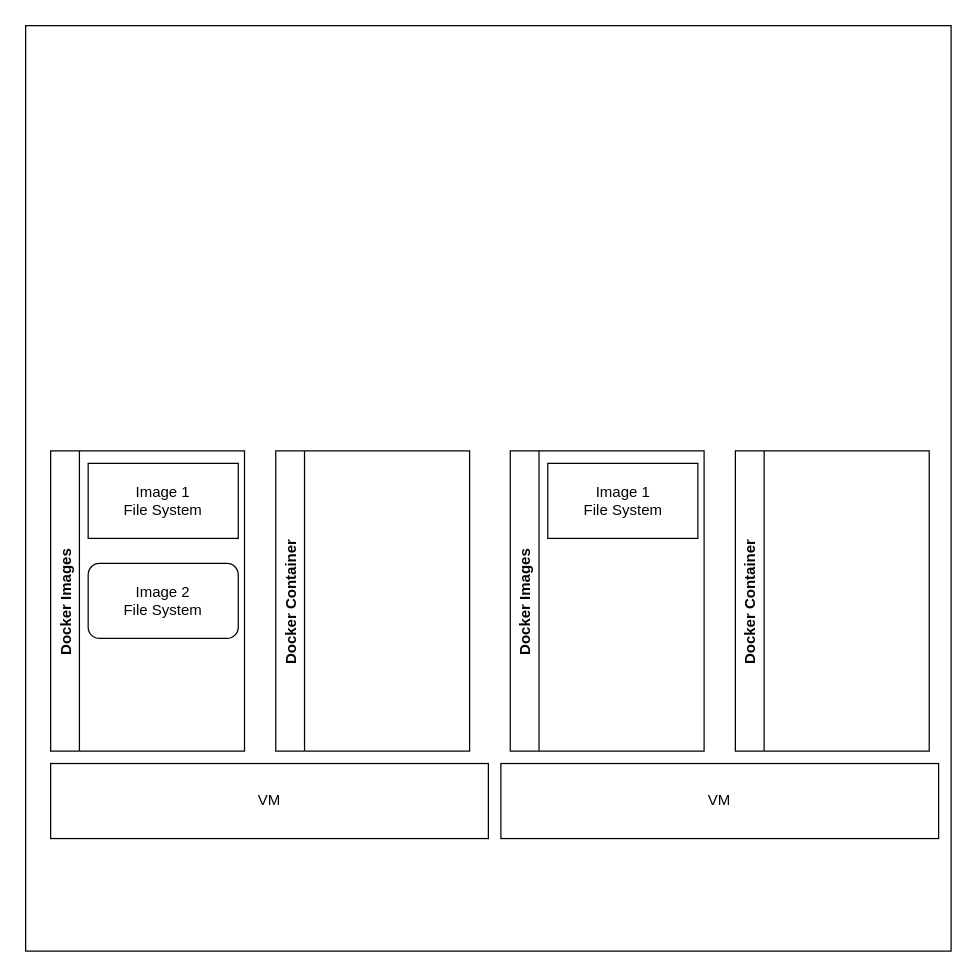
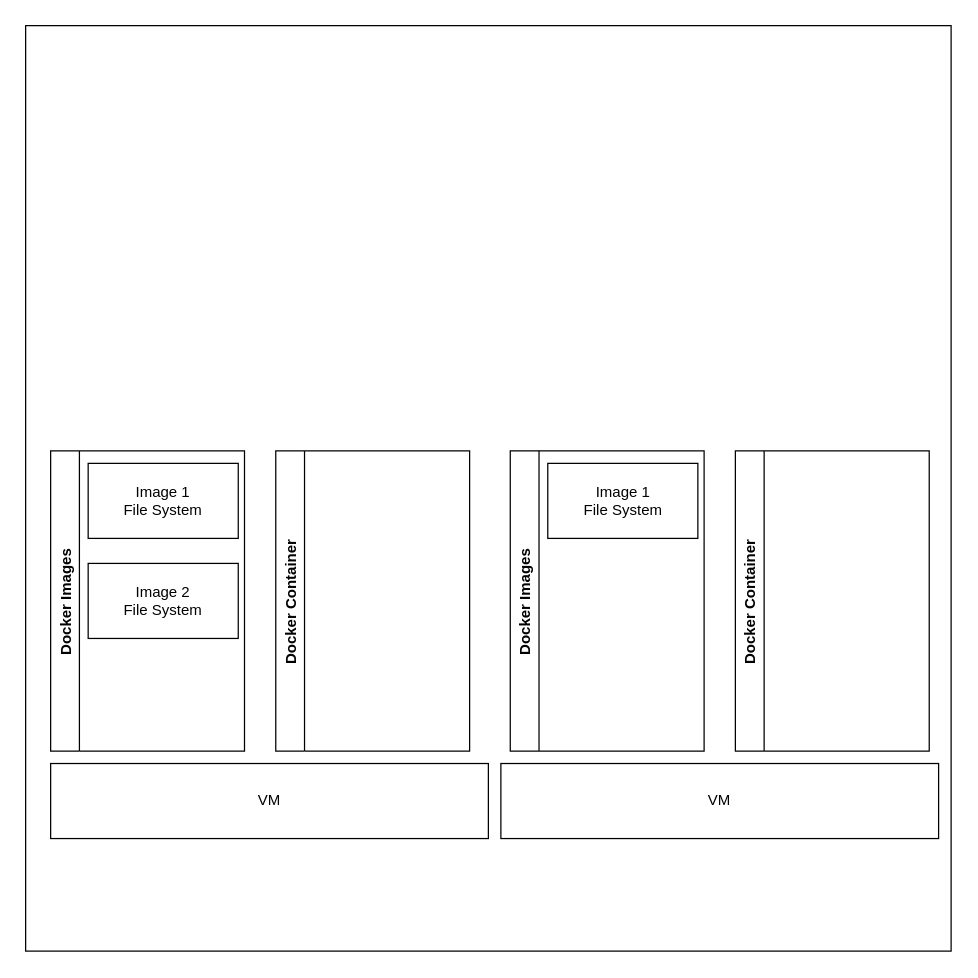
node "Image 2 File System": shape rounded rectangle -> rectangle
